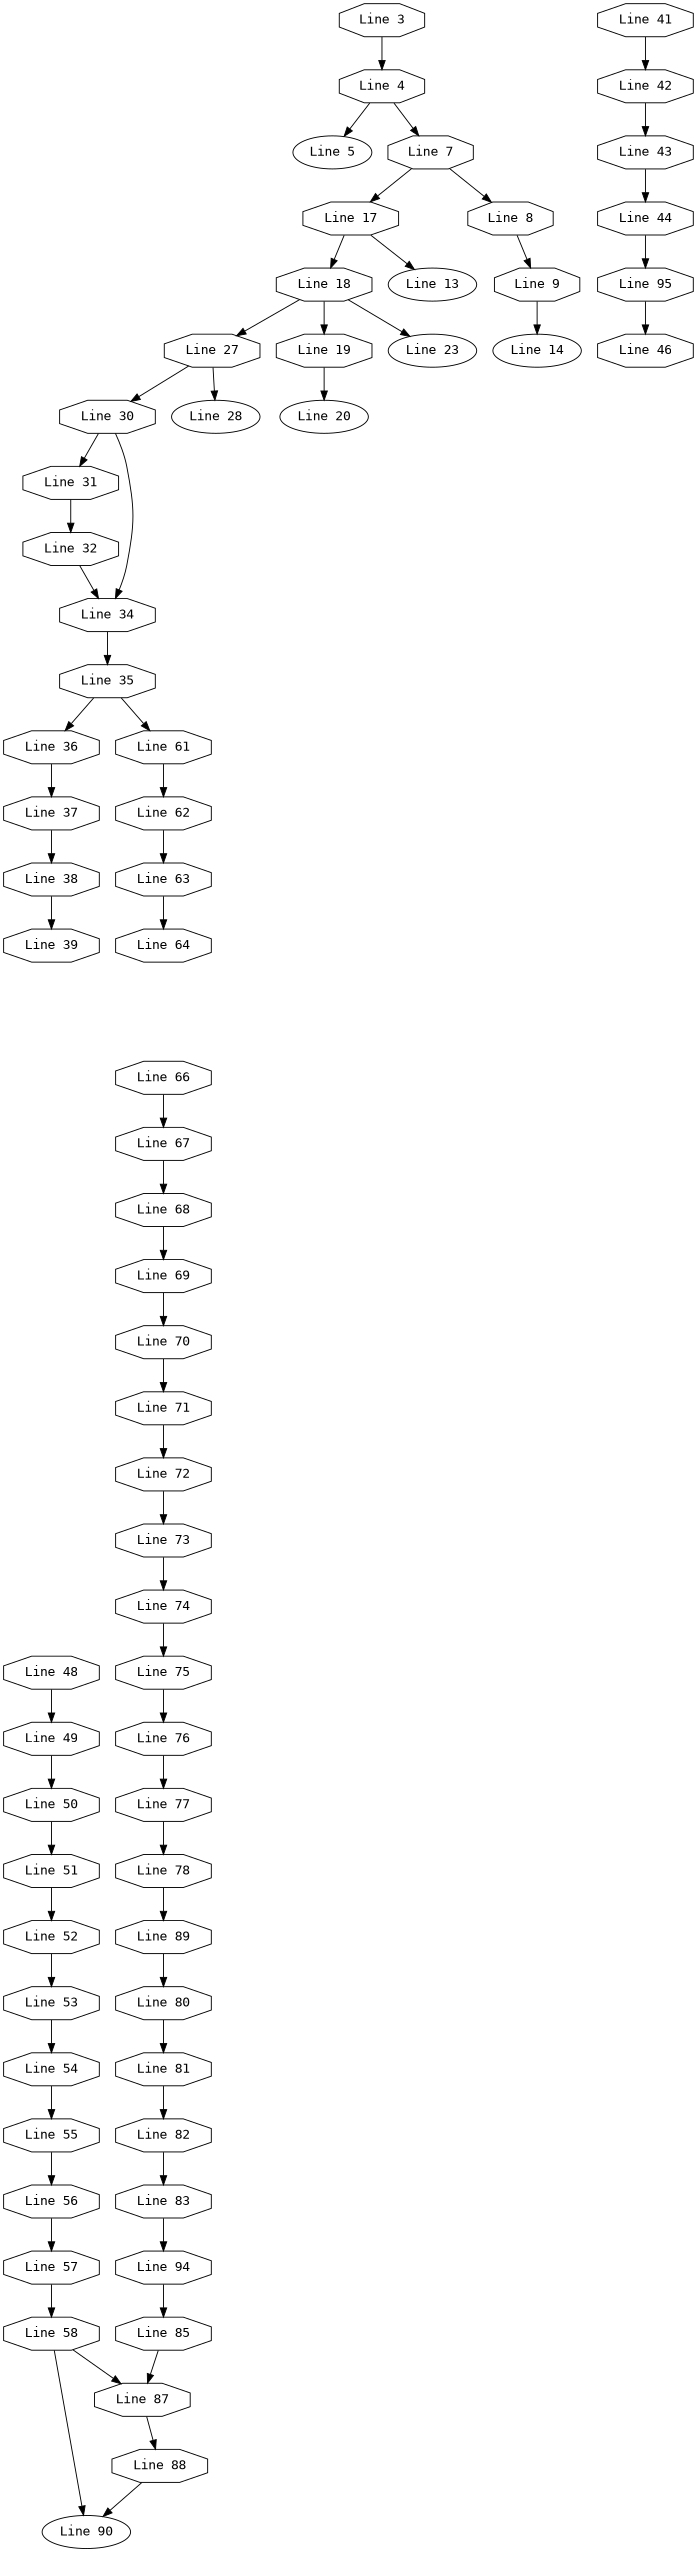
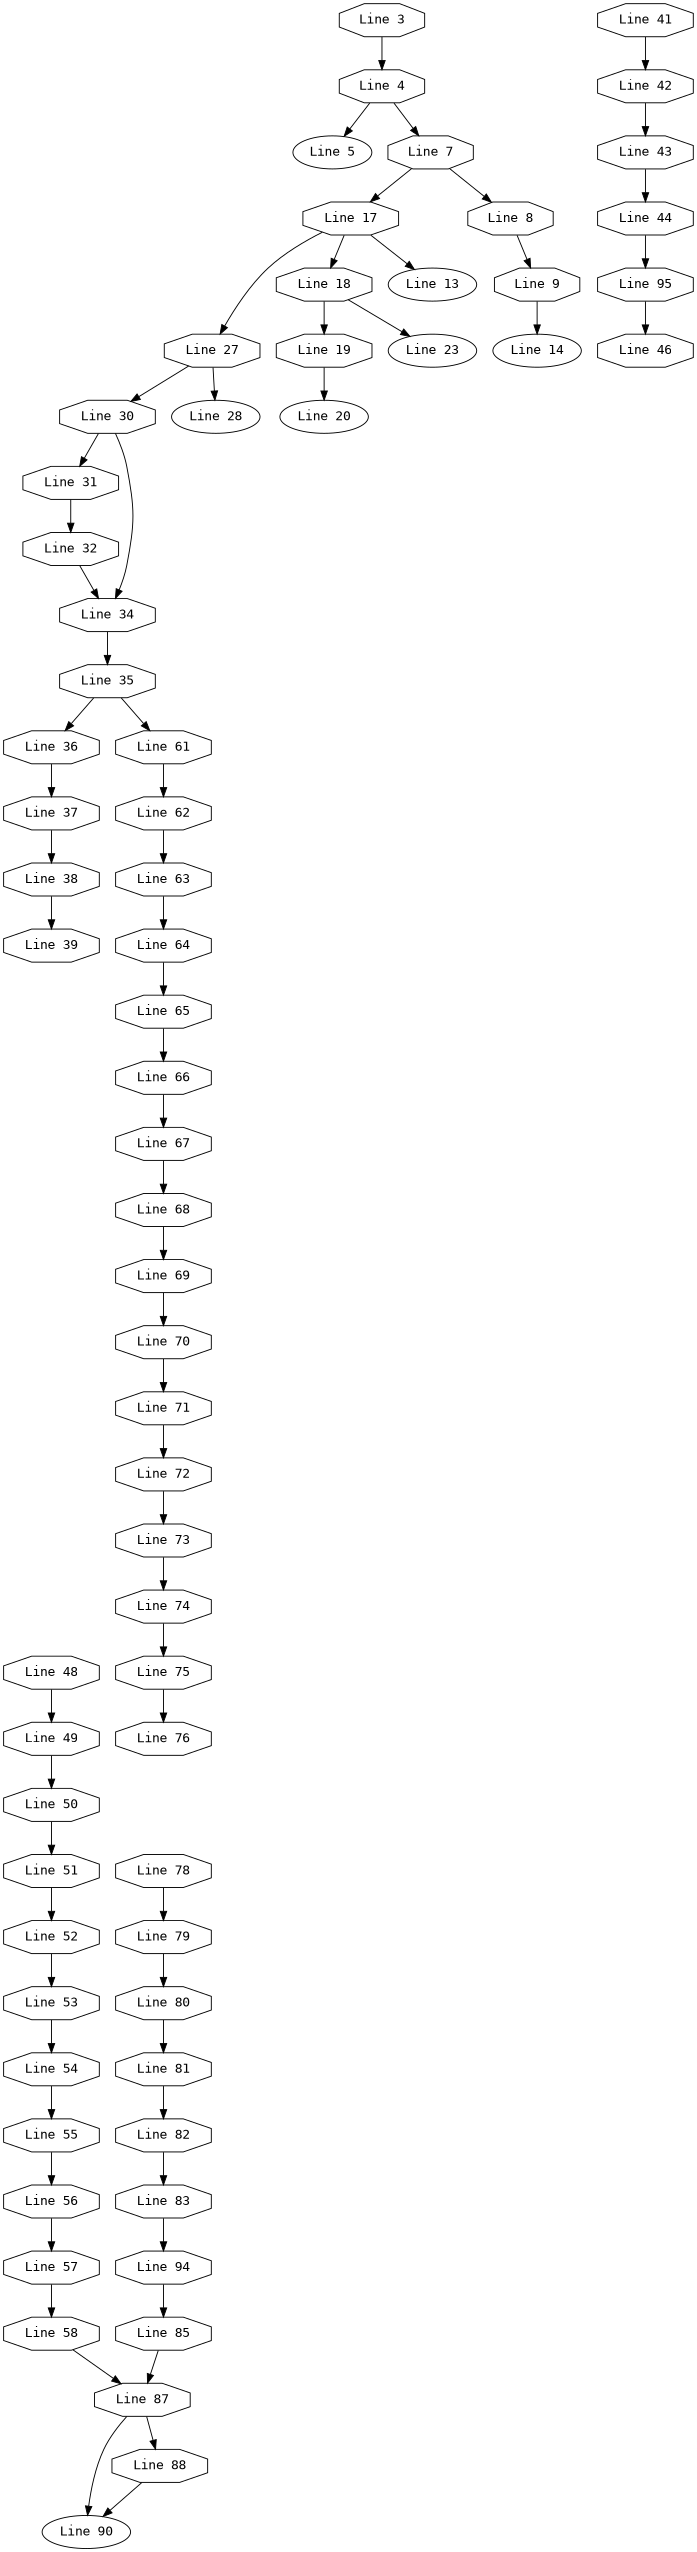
edge "Line 18" -> "Line 27": now "Line 17" -> "Line 27"
node "Line 65": added
node "Line 77": removed
node "Line 89": label "Line 89" -> "Line 79"
edge "Line 58" -> "Line 90": now "Line 87" -> "Line 90"
